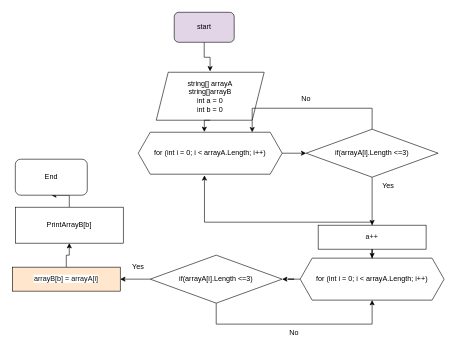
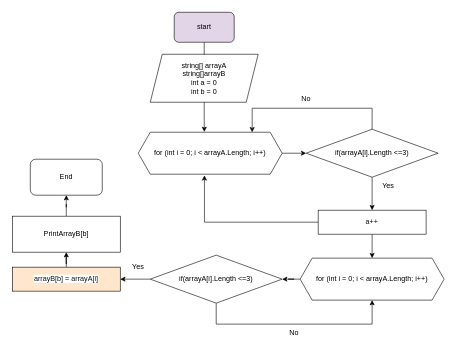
node "string[] arrayA string[]arrayB int a = 0 int b = 0": moved (210, 96) -> (204, 78)
node "End": moved (51, 177) -> (66, 177)
node "PrintArrayB[b]": moved (69, 225) -> (66, 234)
node "a++": moved (372, 237) -> (372, 222)
